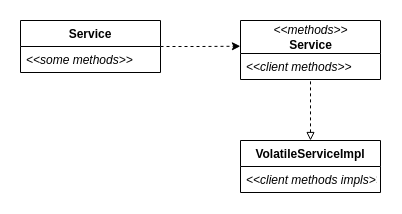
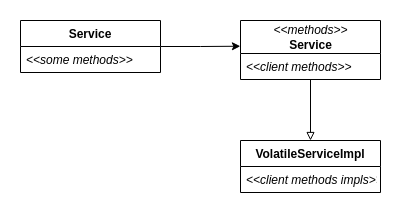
edge "Service" -> "<<methods>> Service": style dashed -> solid
edge "<<methods>> Service" -> "VolatileServiceImpl": style dashed -> solid
